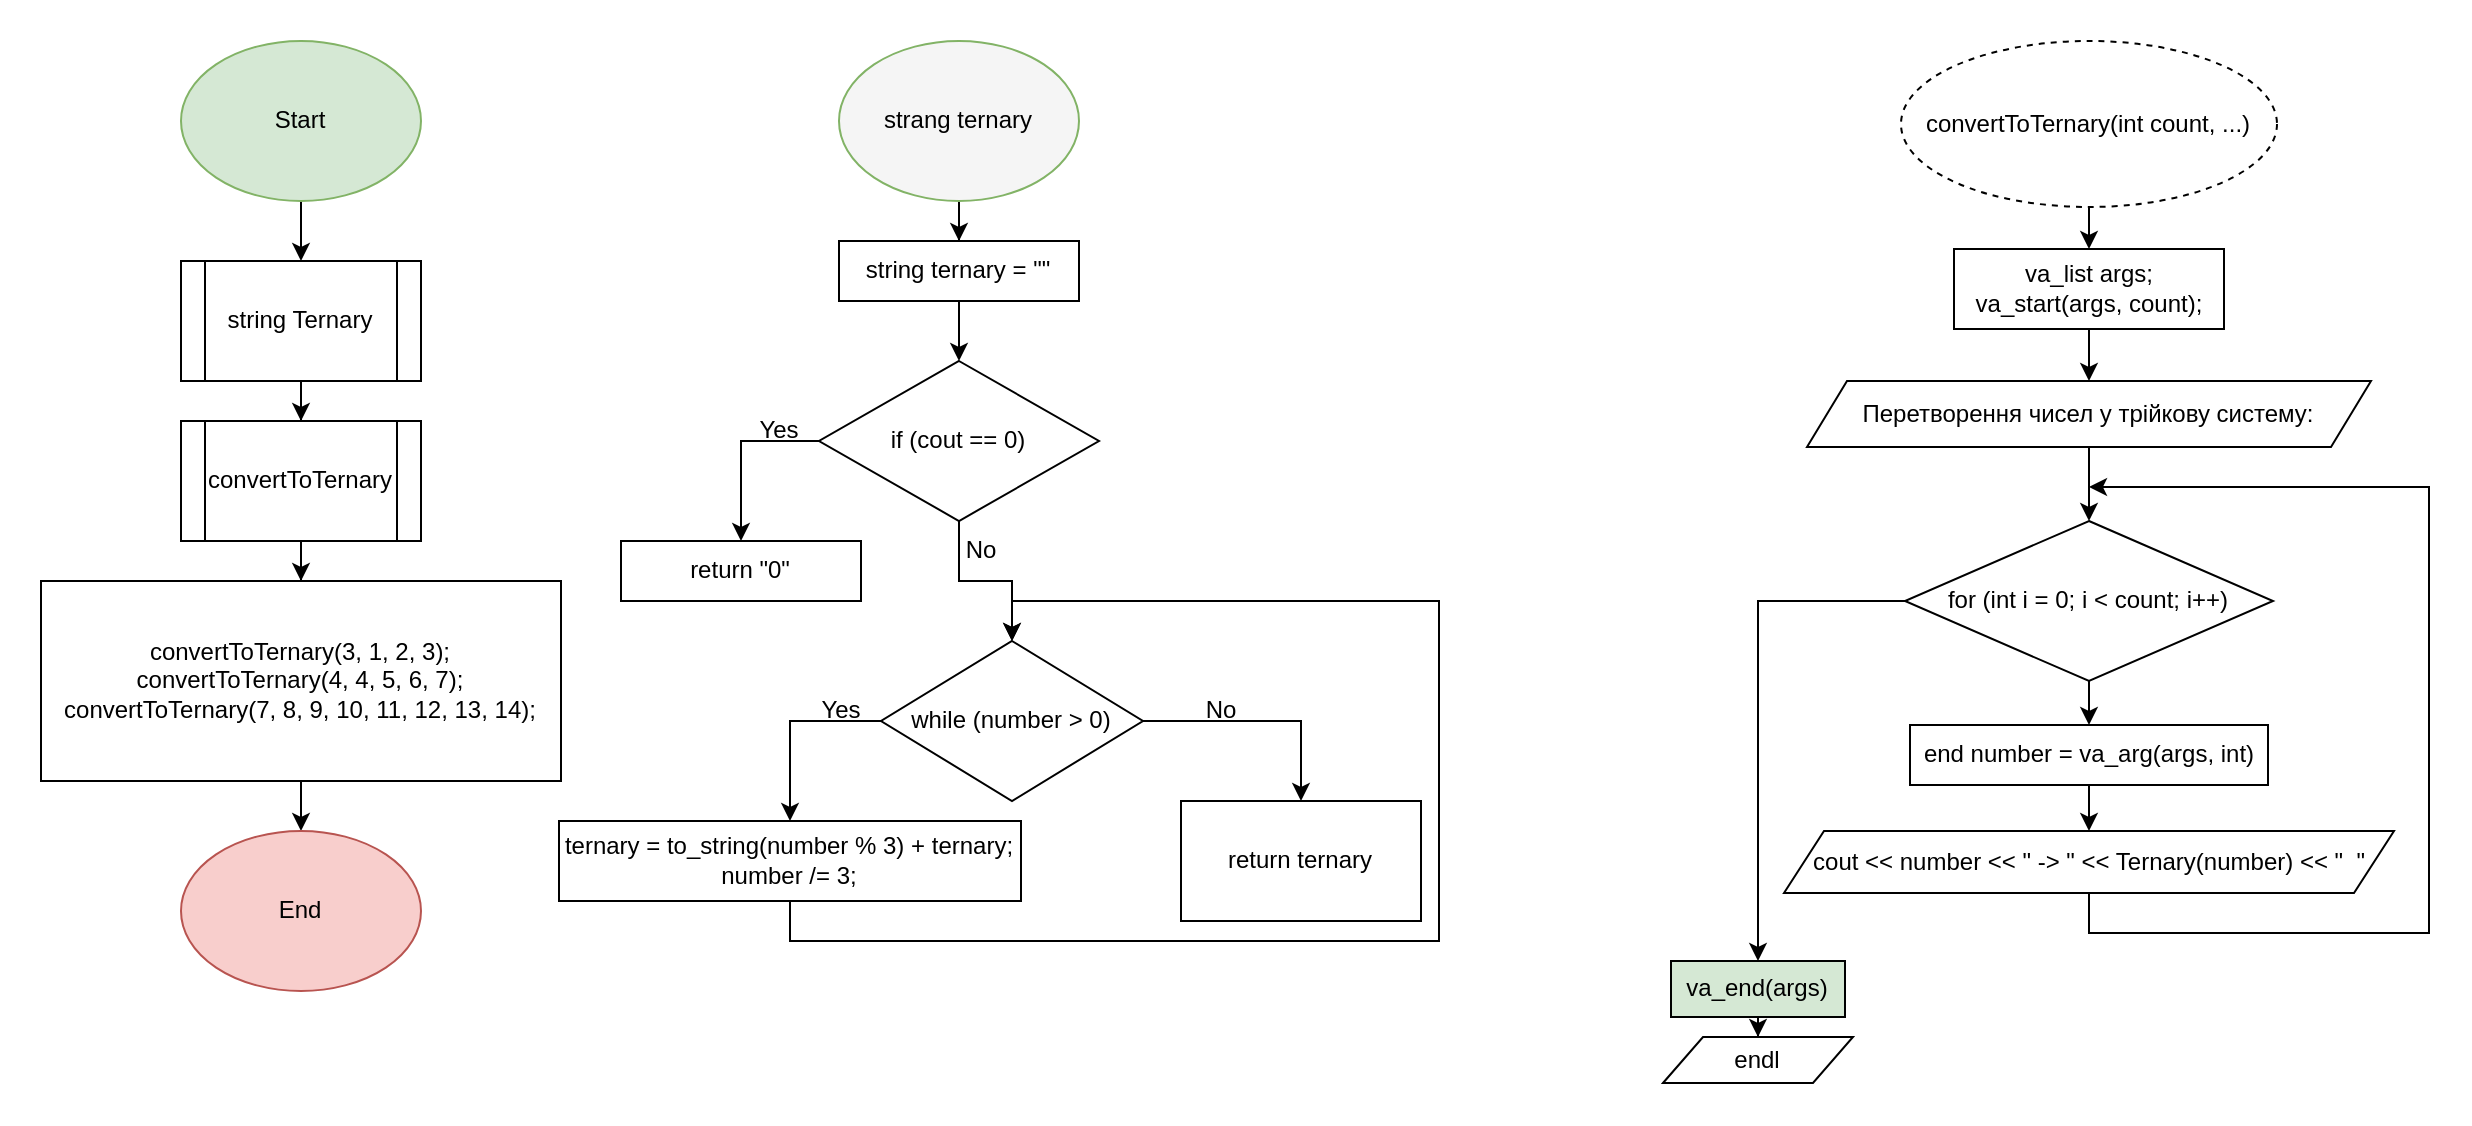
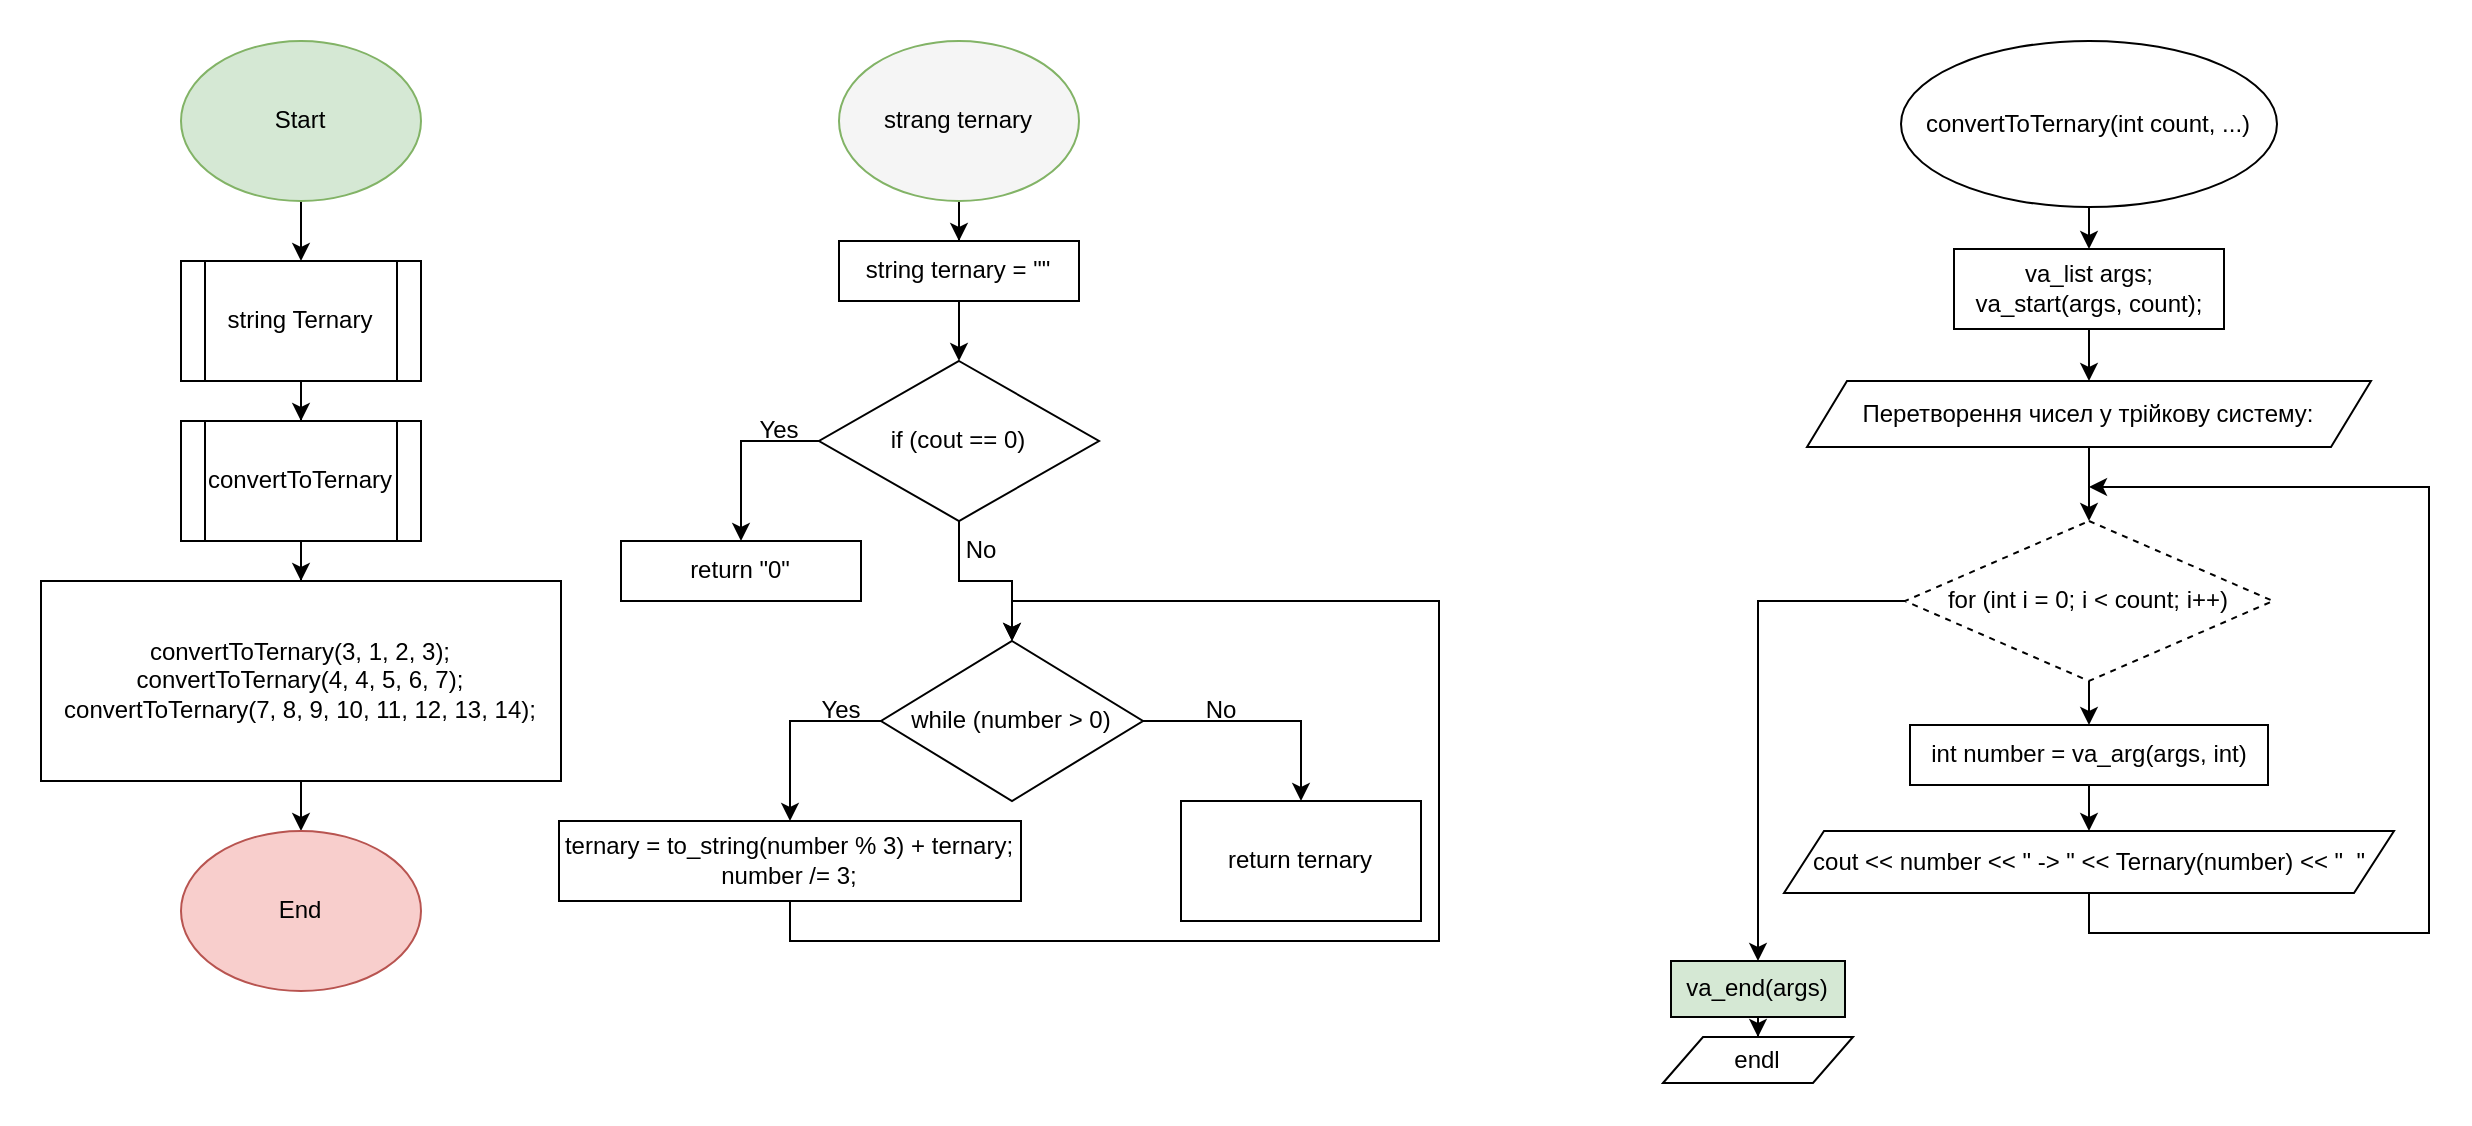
node "convertToTernary(int count, ...)": style dashed -> solid
node "for (int i = 0; i < count; i++)": style solid -> dashed
node "end number = va_arg(args, int)": label "end number = va_arg(args, int)" -> "int number = va_arg(args, int)"
